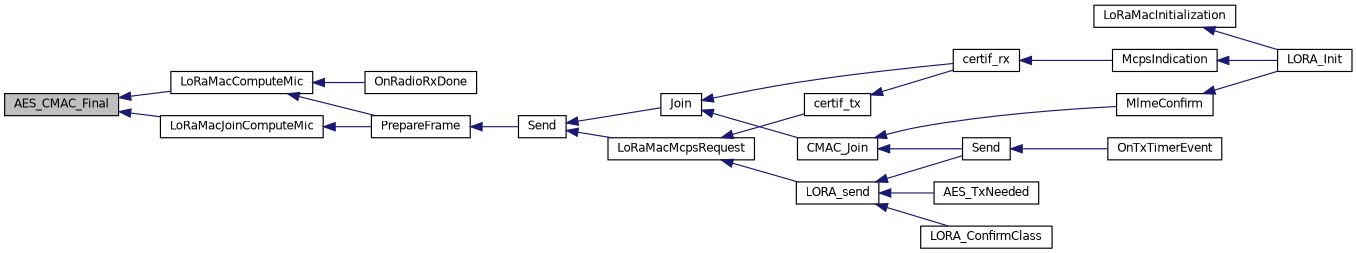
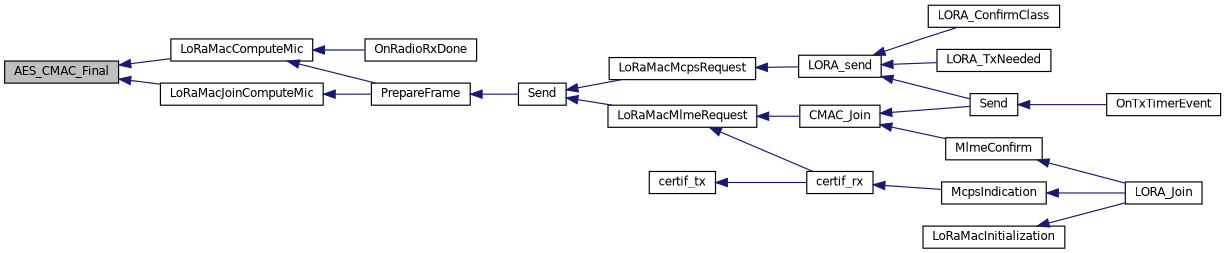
node "LORA_Init": label "LORA_Init" -> "LORA_Join"
node "Join": label "Join" -> "LoRaMacMlmeRequest"
edge "certif_tx" -> "LoRaMacMcpsRequest": removed
node "AES_TxNeeded": label "AES_TxNeeded" -> "LORA_TxNeeded"
